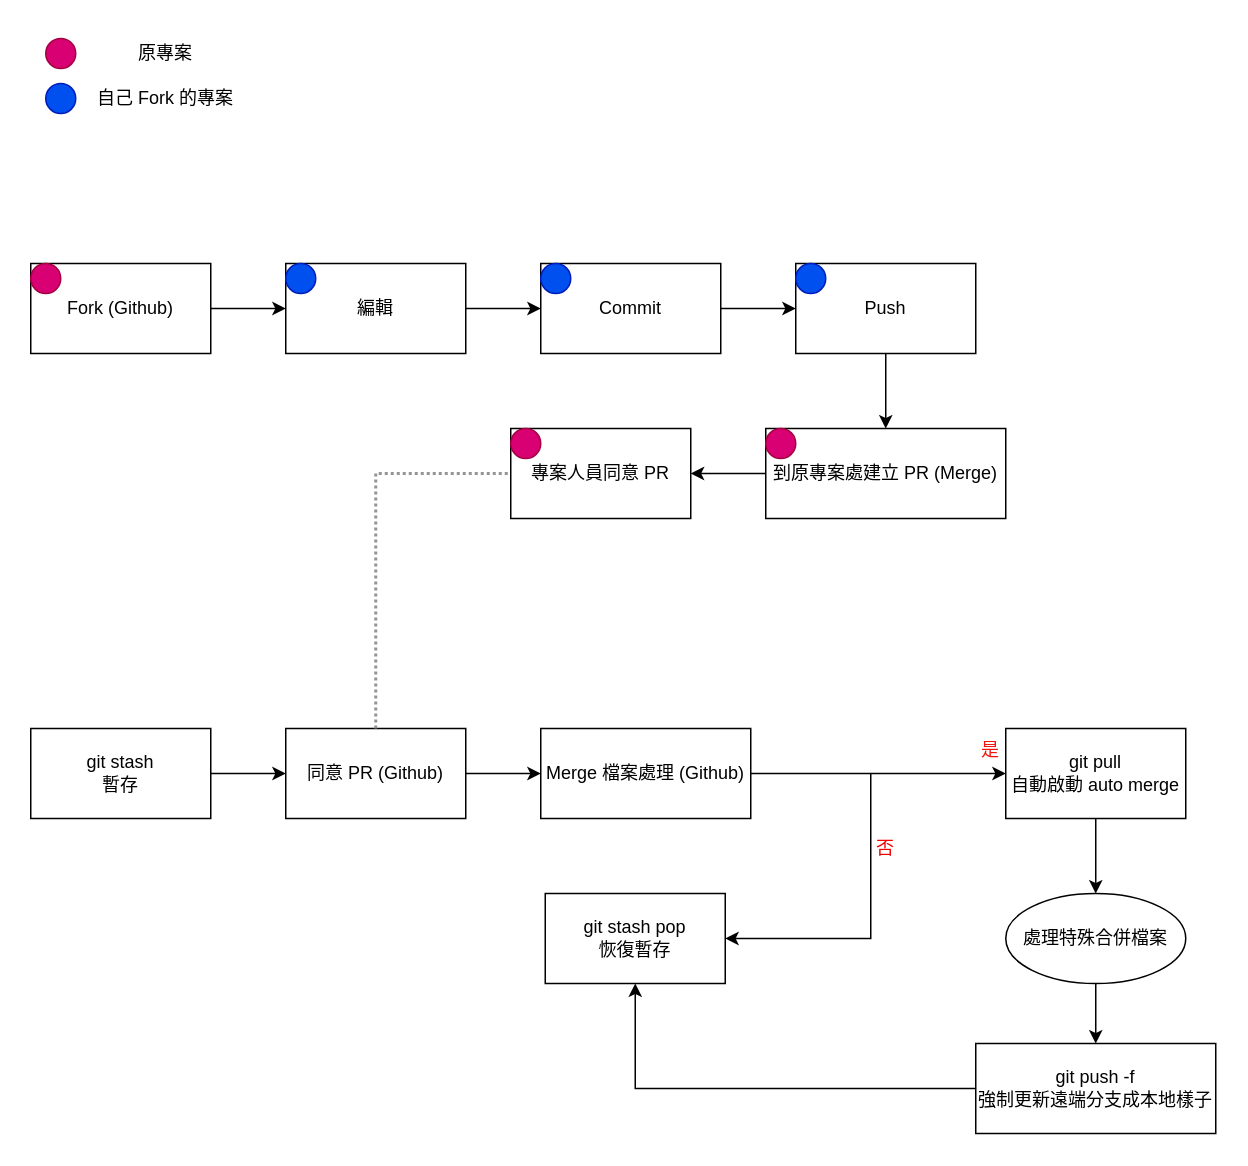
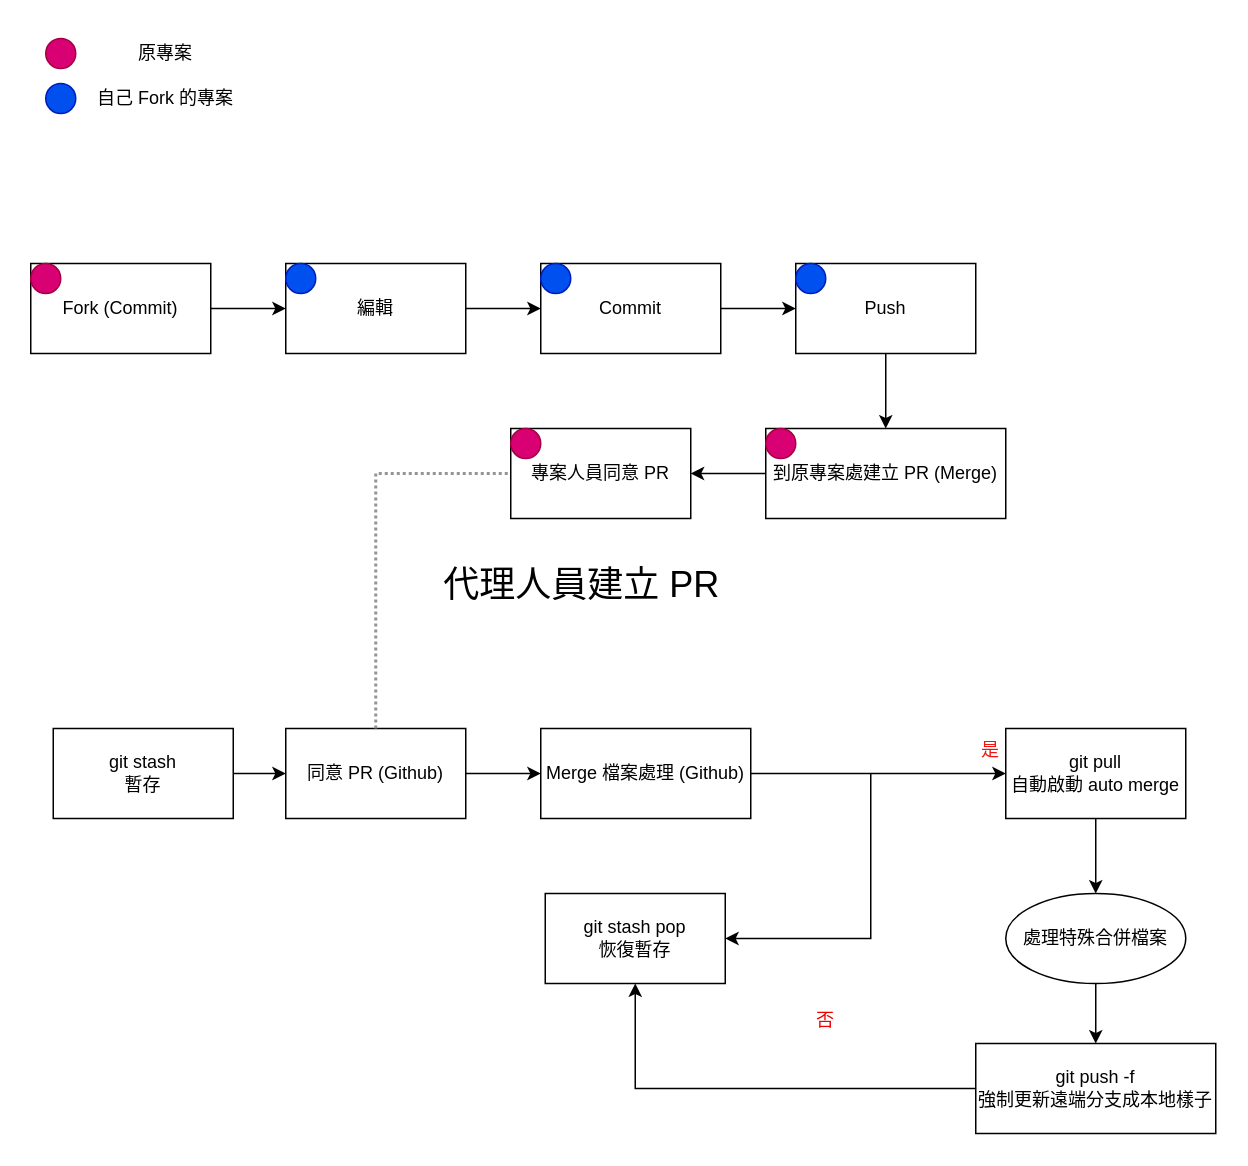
node "Fork (Github)": label "Fork (Github)" -> "Fork (Commit)"
node "代理人員建立 PR": added
node "git stash 暫存": moved (121, 773) -> (143, 773)
node "否": moved (886, 848) -> (826, 1021)
